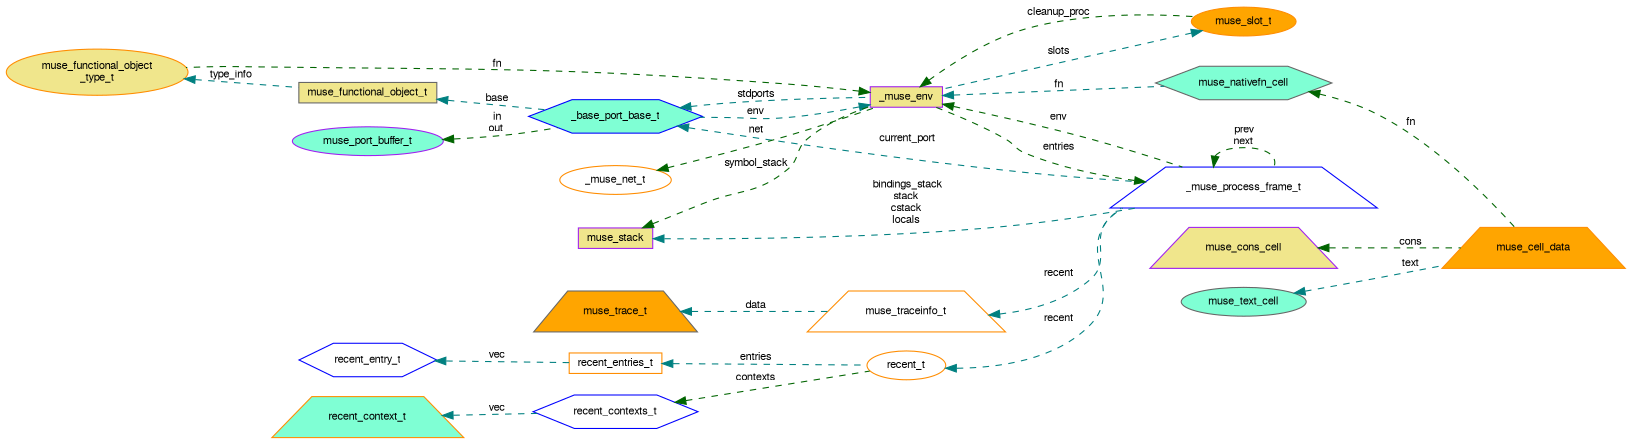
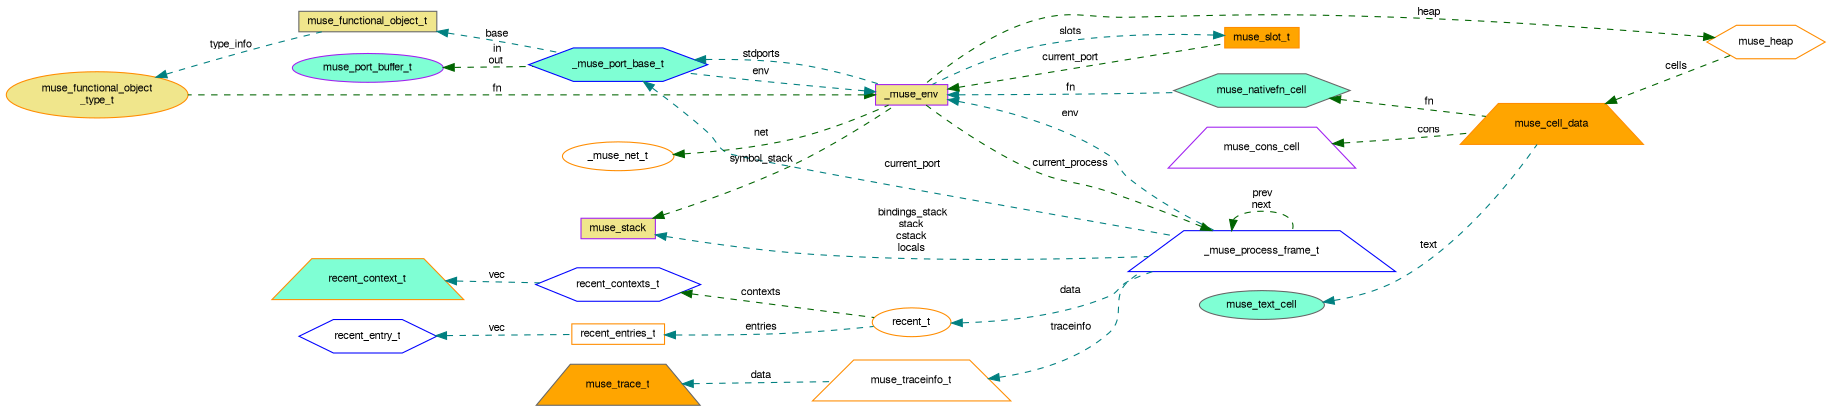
edge "muse_slot_t" -> "_muse_env": label " cleanup_proc" -> " current_port"
node "muse_slot_t": shape ellipse -> box
node "muse_heap": added
node "_base_port_base_t": label "_base_port_base_t" -> "_muse_port_base_t"
edge "_muse_process_frame_t" -> "_muse_env": color darkgreen -> teal
edge "_muse_env" -> "_muse_process_frame_t": label " entries" -> " current_process"
node "muse_cons_cell": fillcolor khaki -> white
edge "_muse_process_frame_t" -> "muse_traceinfo_t": label " recent" -> " traceinfo"
edge "_muse_process_frame_t" -> "recent_t": label " recent" -> " data"
